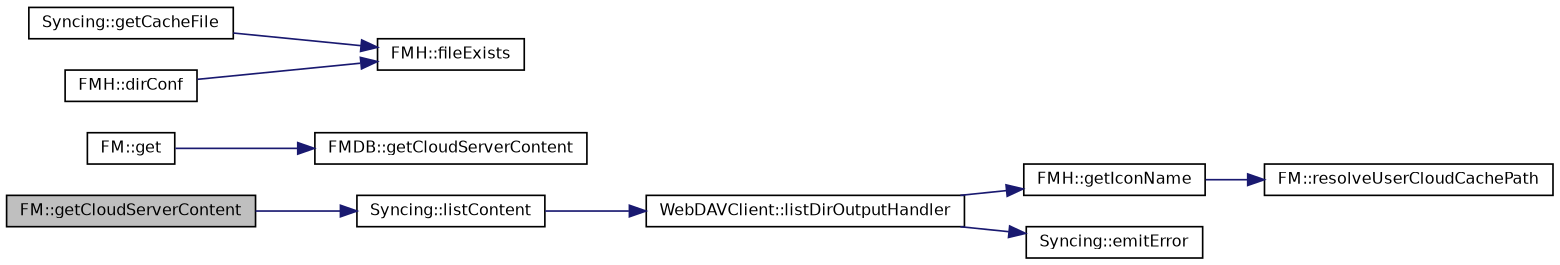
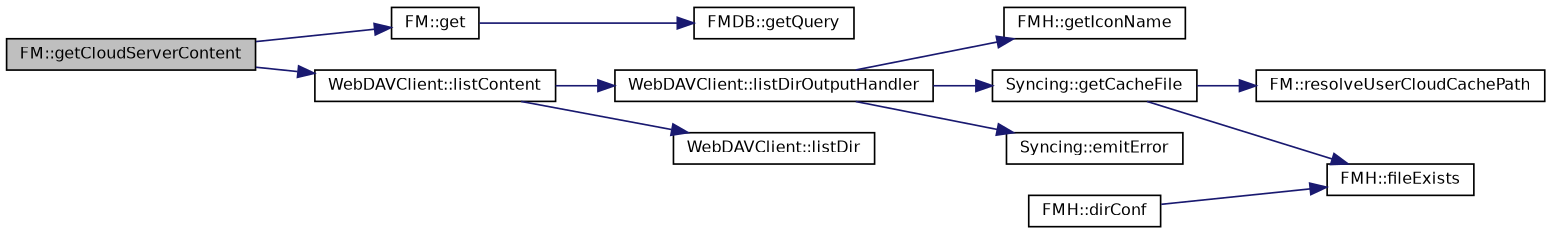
edge "FM::getCloudServerContent" -> "FM::get": added
edge "WebDAVClient::listDirOutputHandler" -> "Syncing::getCacheFile": added
node "FMDB::getCloudServerContent": label "FMDB::getCloudServerContent" -> "FMDB::getQuery"
node "WebDAVClient::listDir": added
edge "FMH::getIconName" -> "FM::resolveUserCloudCachePath": now "Syncing::getCacheFile" -> "FM::resolveUserCloudCachePath"
node "Syncing::listContent": label "Syncing::listContent" -> "WebDAVClient::listContent"
